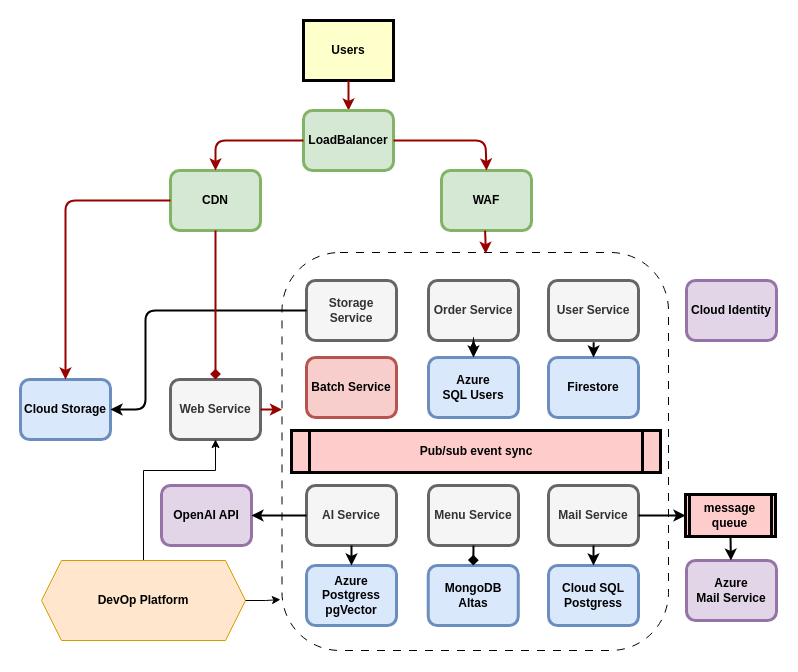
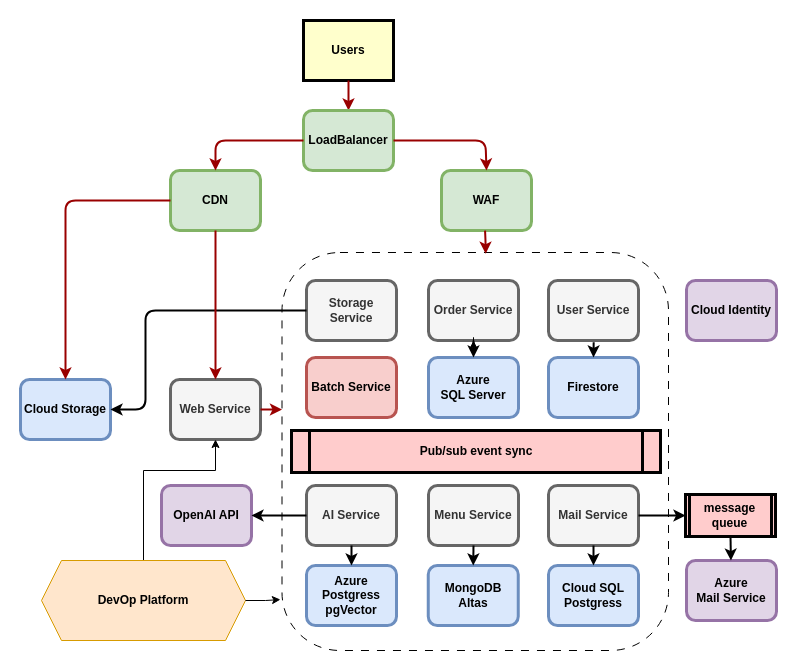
edge "CDN" -> "Web Service": arrowhead diamond -> classic
node "Azure SQL Users": label "Azure SQL Users" -> "Azure SQL Server"
edge "Menu Service" -> "MongoDB Altas": arrowhead diamond -> classic
